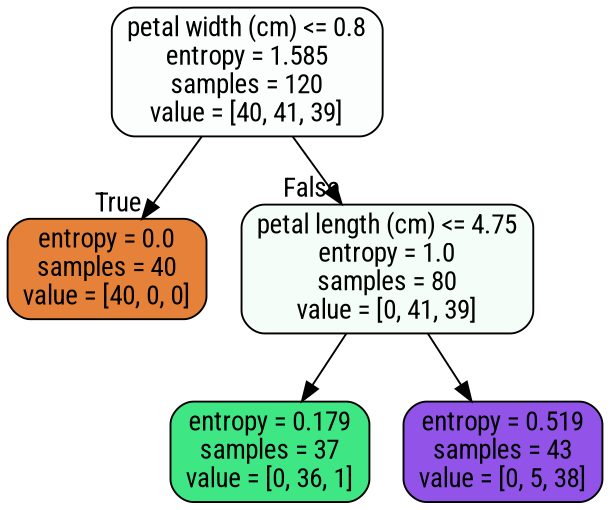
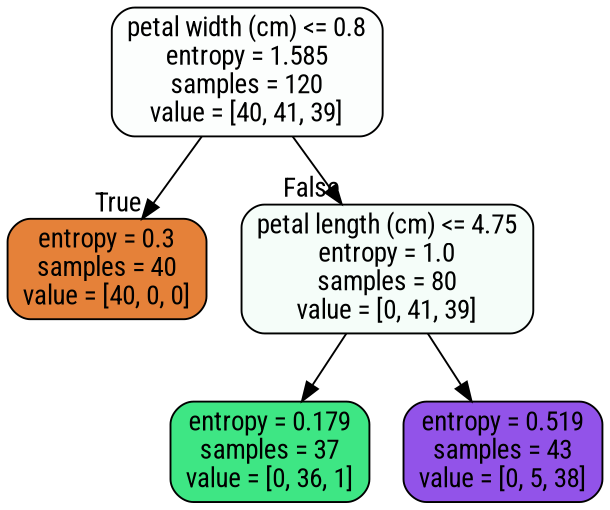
node "entropy = 0.0 samples = 40 value = [40, 0, 0]": label "entropy = 0.0 samples = 40 value = [40, 0, 0]" -> "entropy = 0.3 samples = 40 value = [40, 0, 0]"
